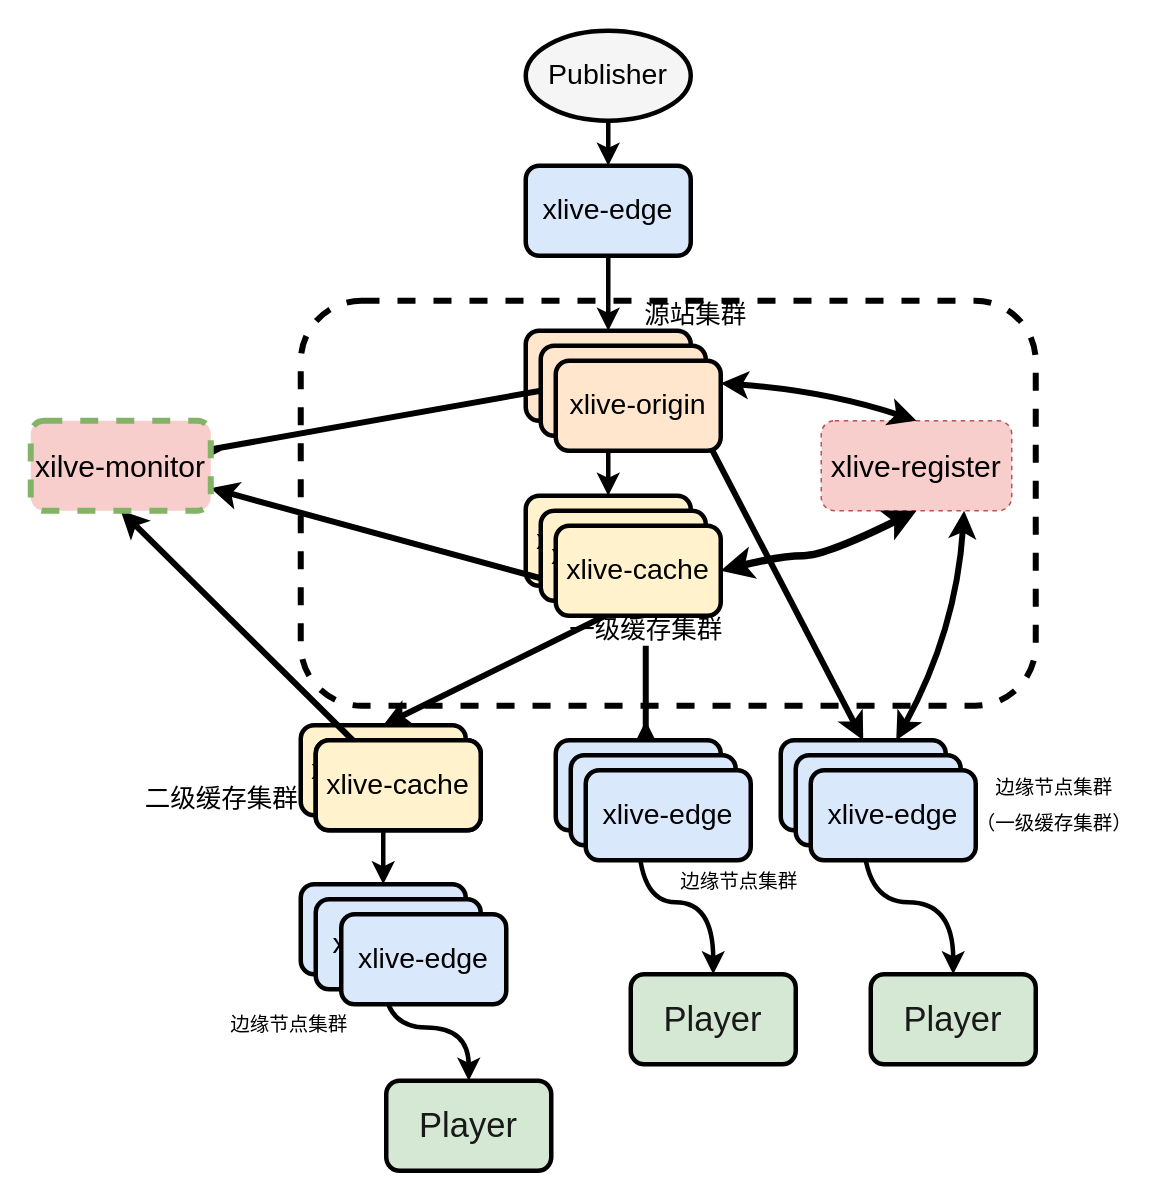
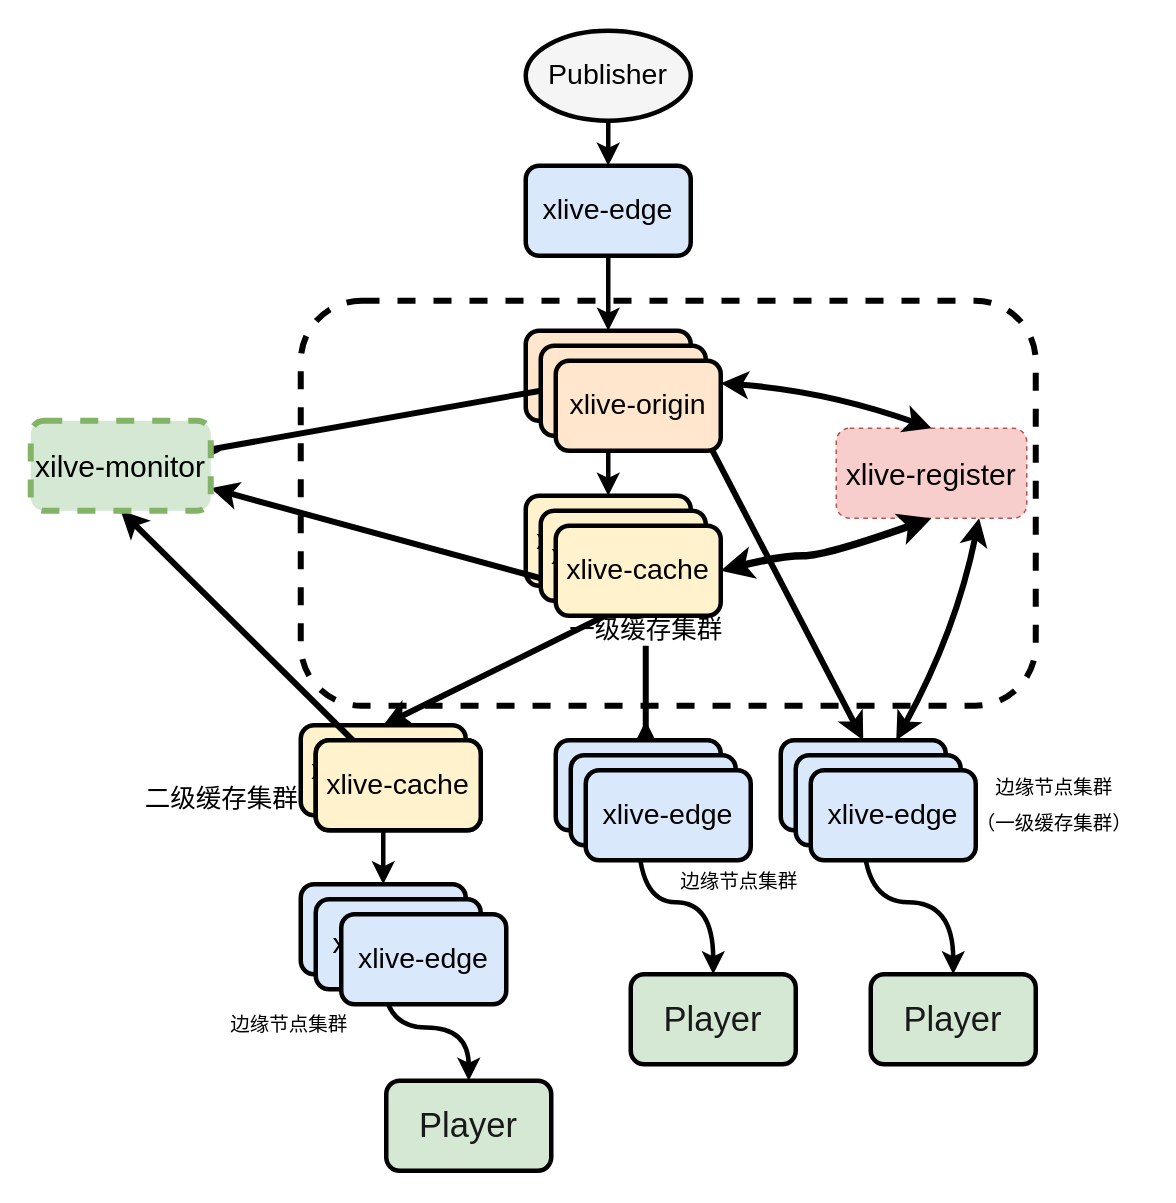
node "源站集群": removed
node "xilve-monitor": fillcolor #f8cecc -> #d5e8d4
node "xlive-register": moved (917, 466) -> (932, 473)
